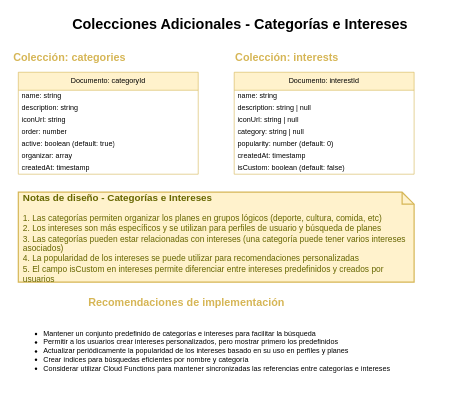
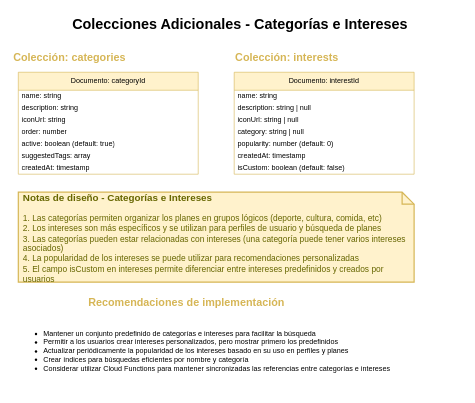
node "organizar: array": label "organizar: array" -> "suggestedTags: array"
